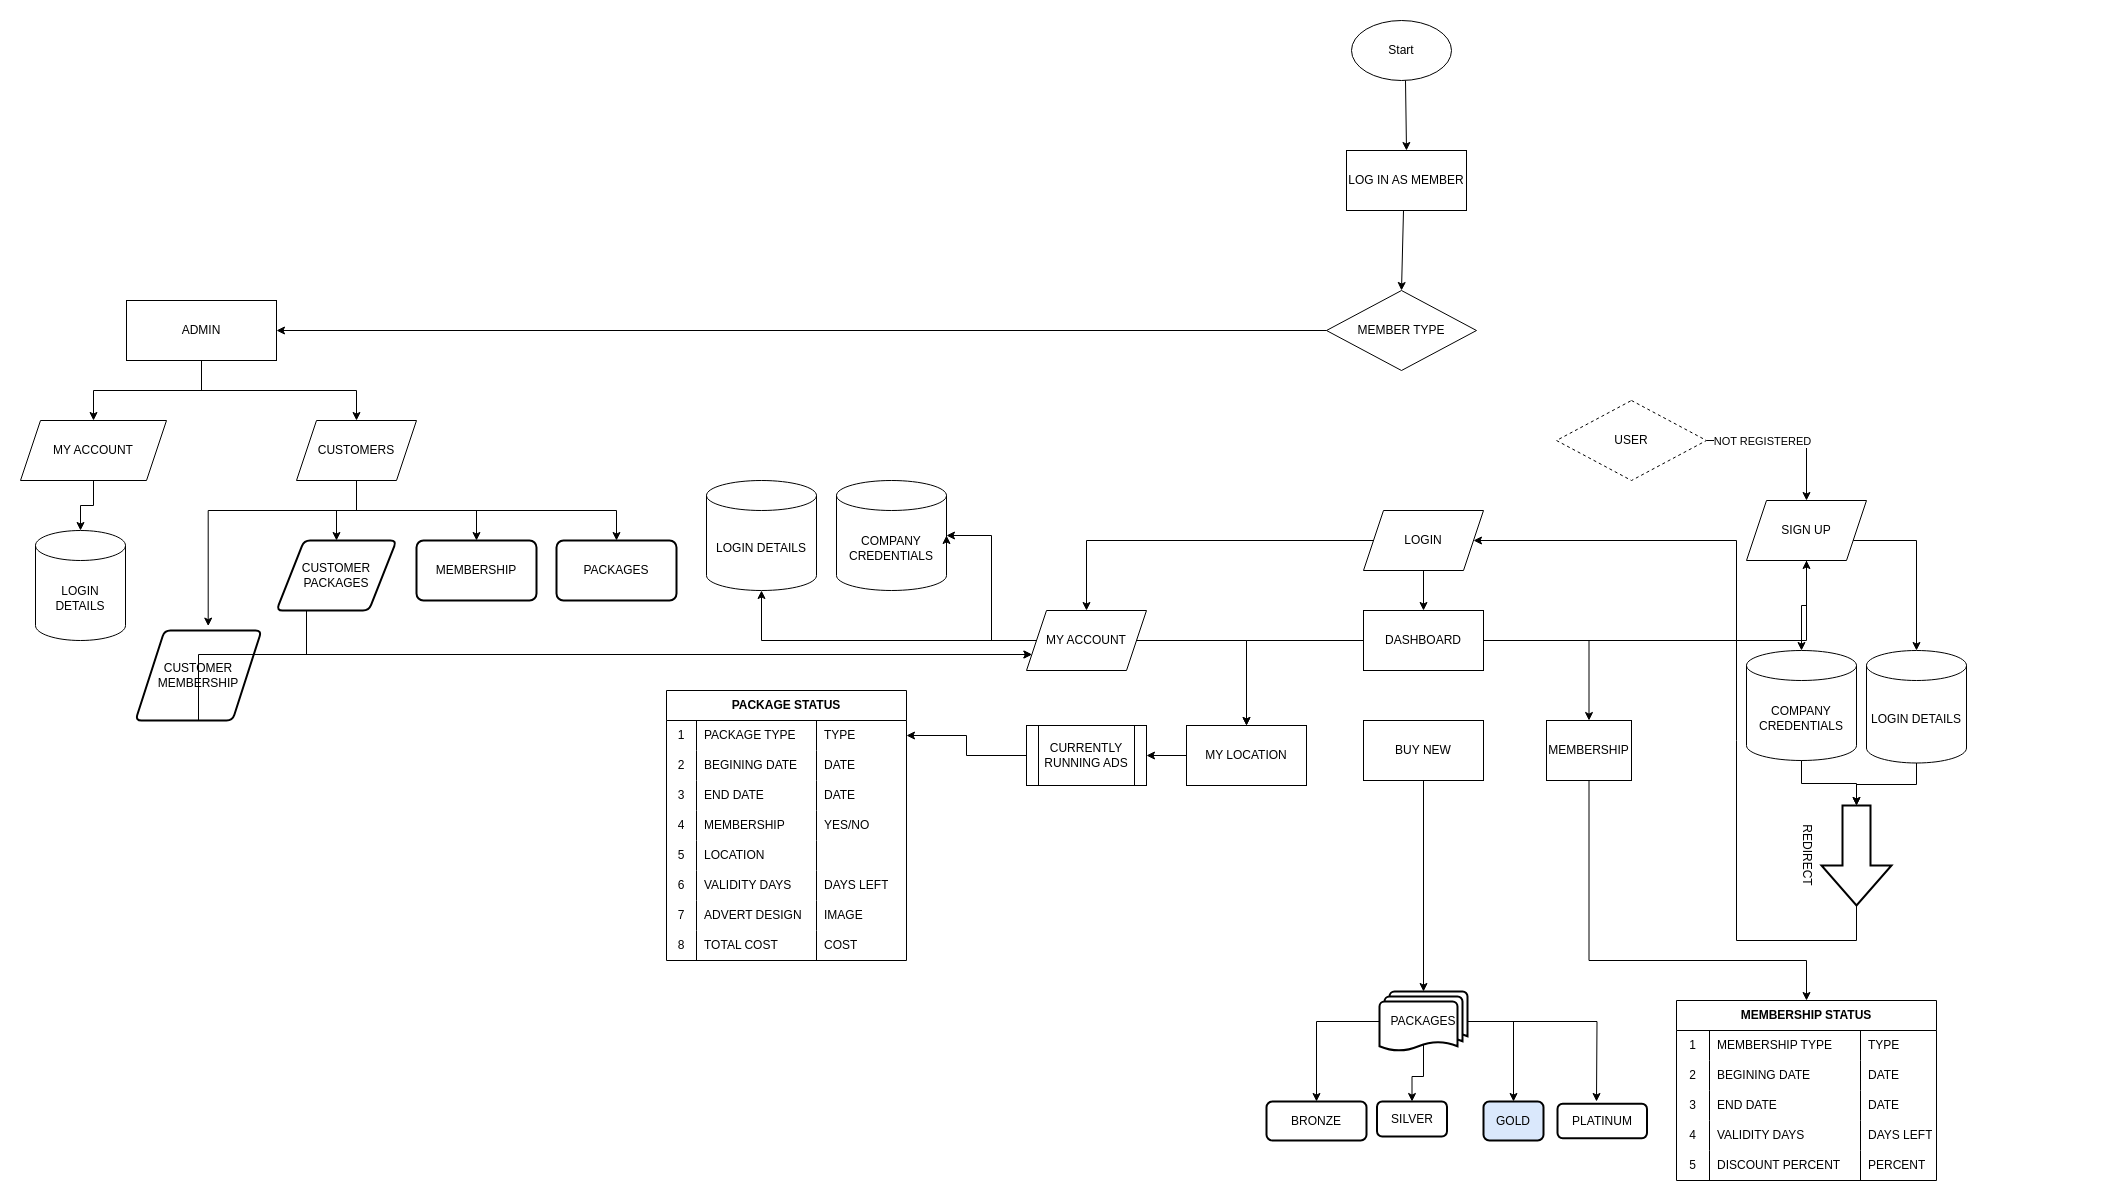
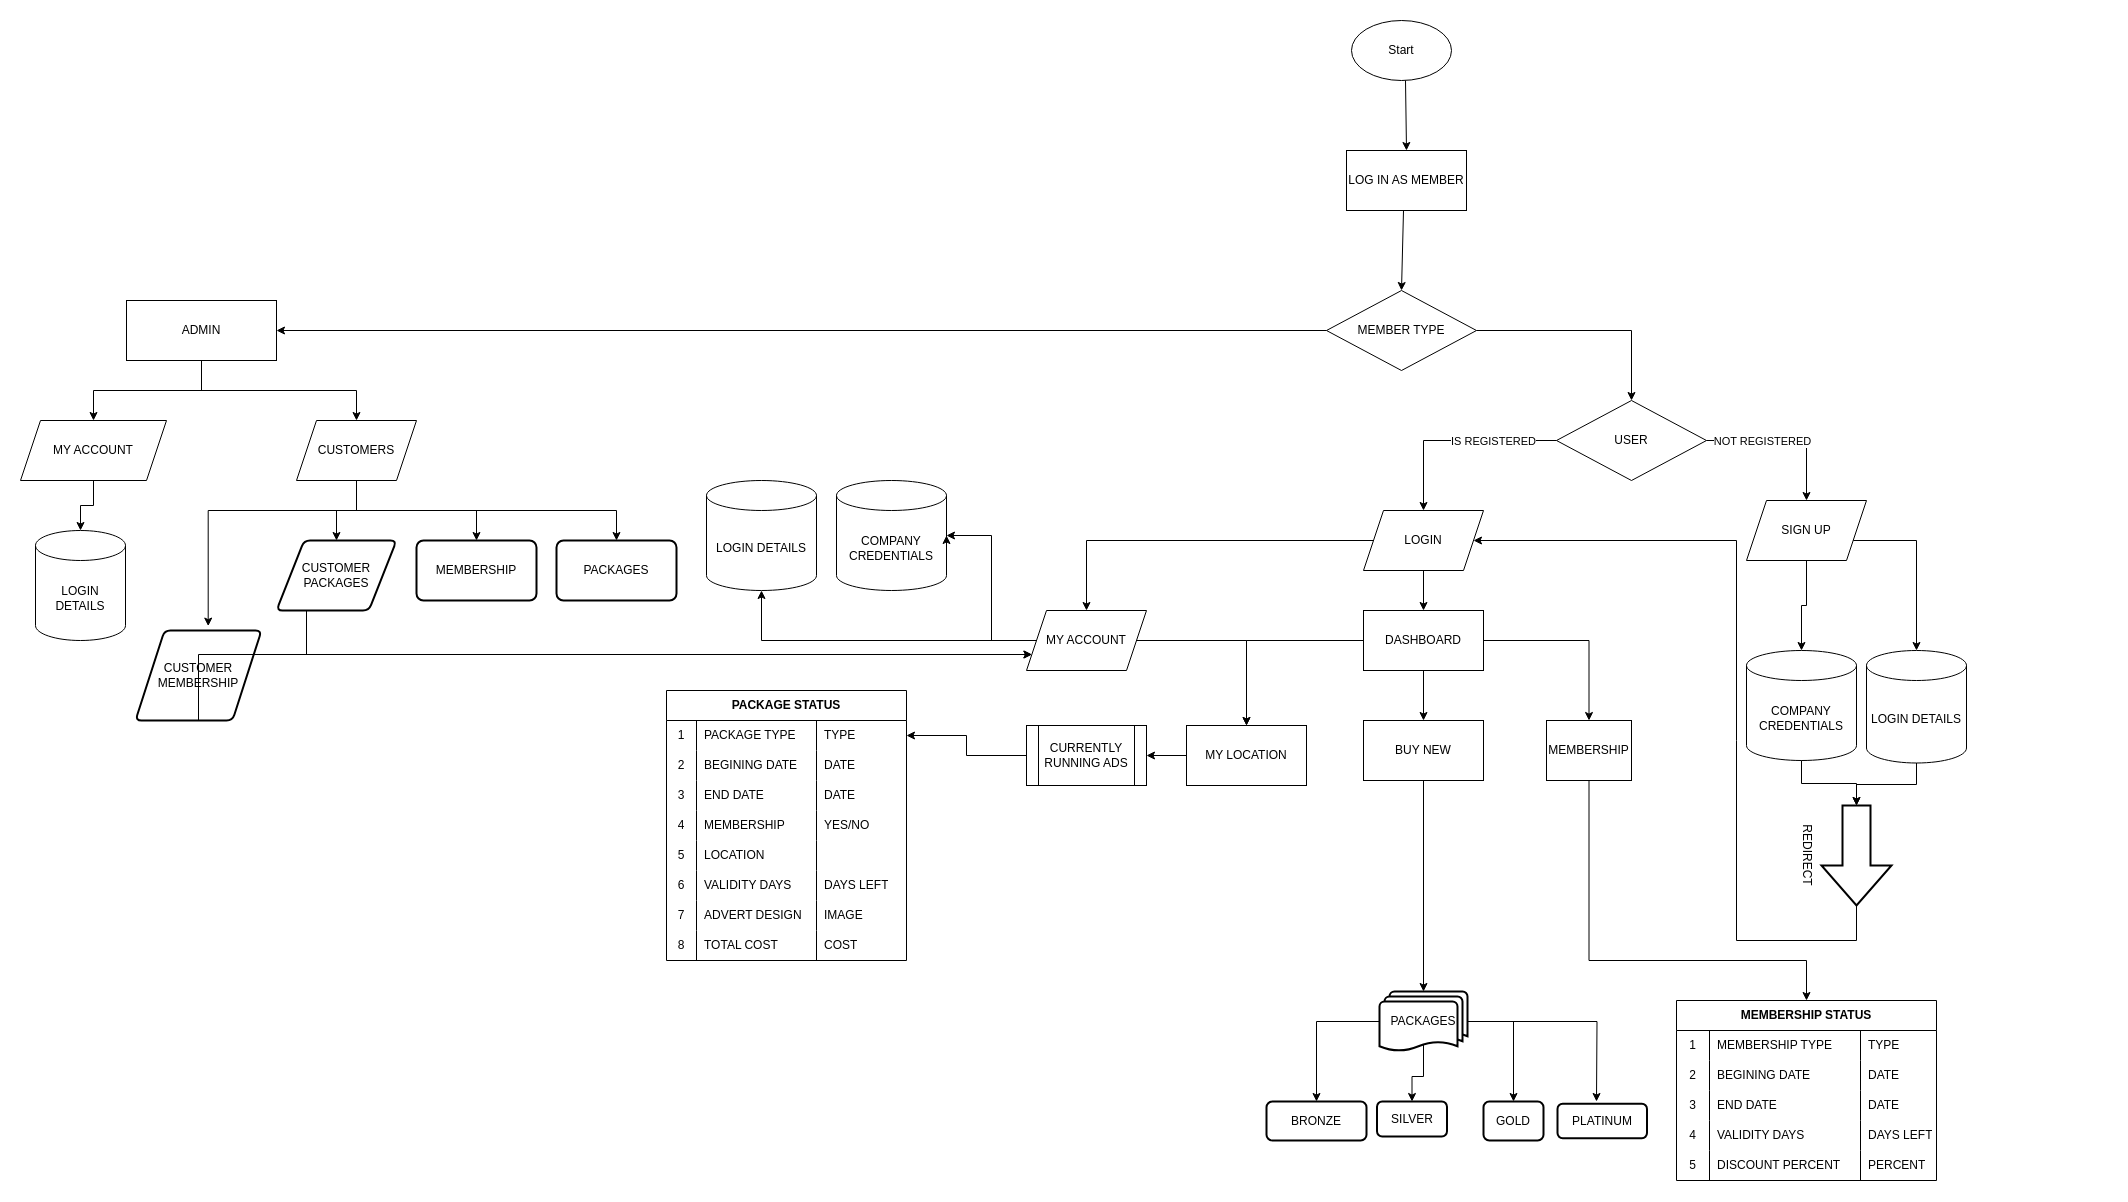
edge "MEMBER TYPE" -> "USER": added
edge "USER" -> "LOGIN": added, label "IS REGISTERED"
node "USER": style dashed -> solid
edge "DASHBOARD" -> "SIGN UP": now "DASHBOARD" -> "BUY NEW"
node "GOLD": fillcolor #dae8fc -> #ffffff
